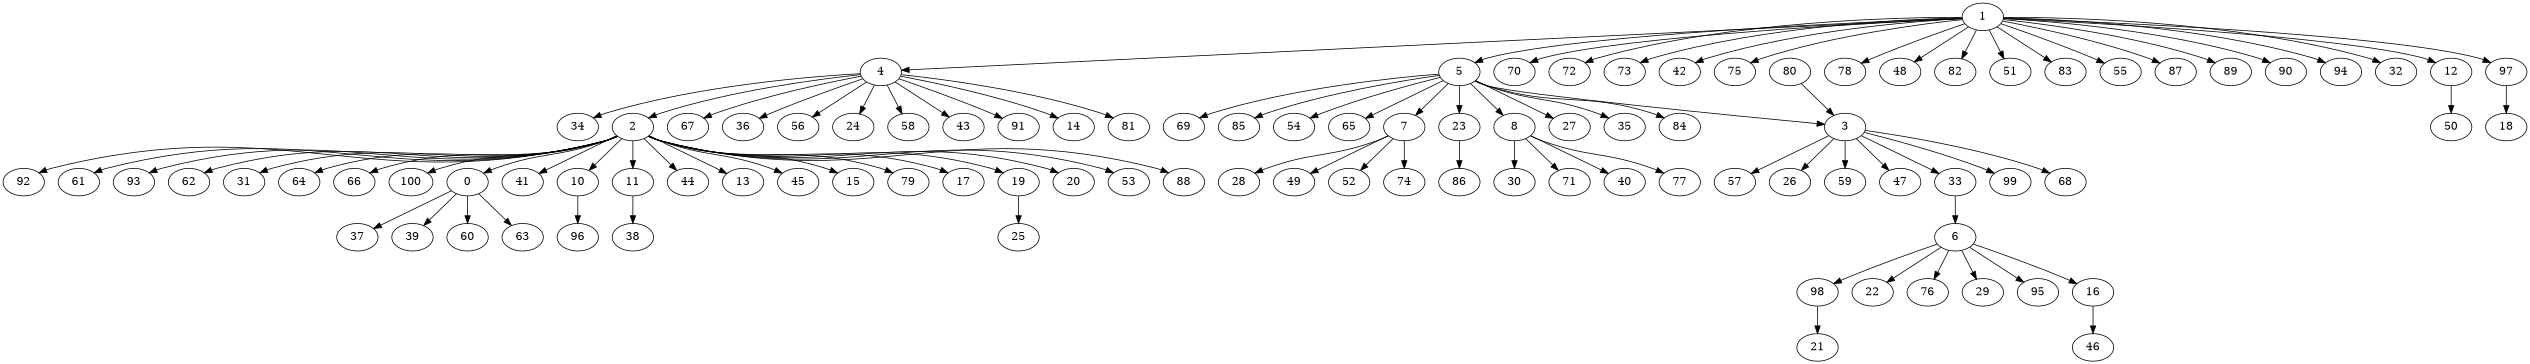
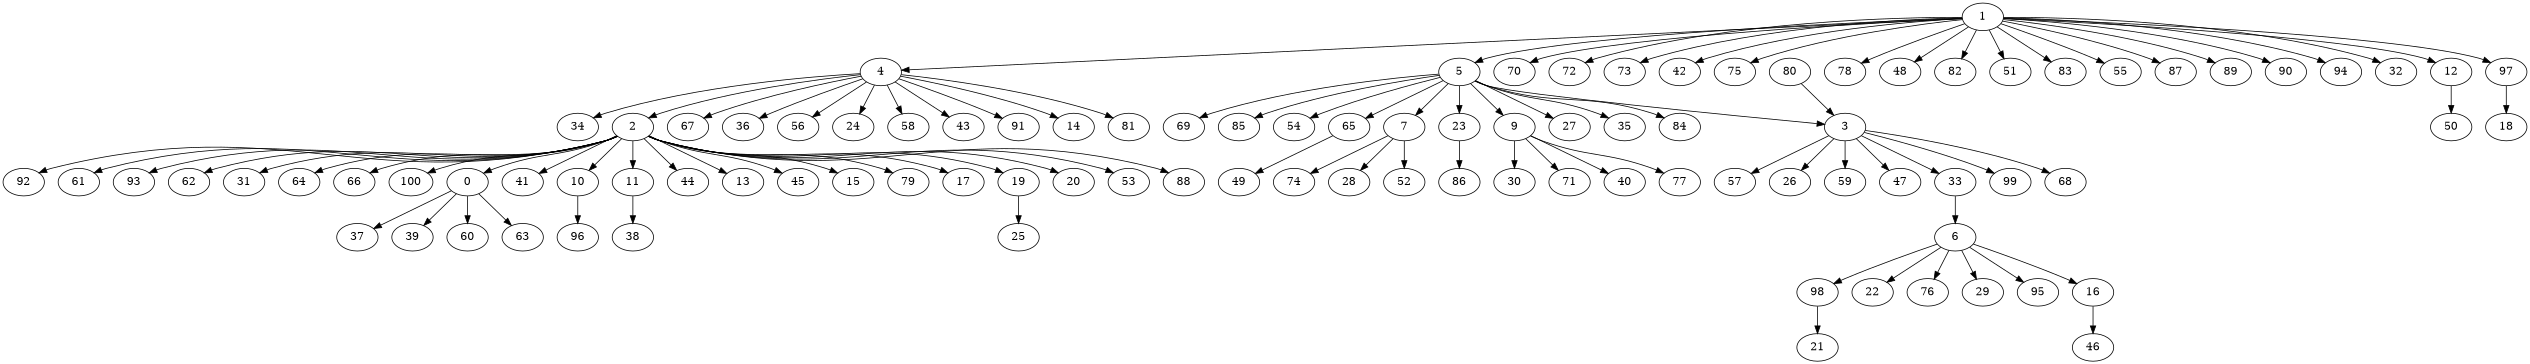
node "8": label "8" -> "9"
edge "7" -> "49": now "65" -> "49"
